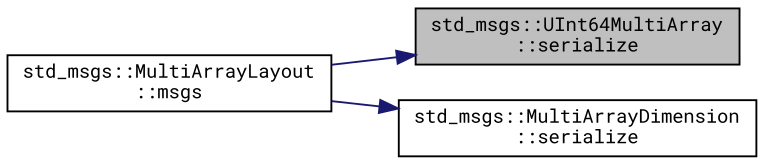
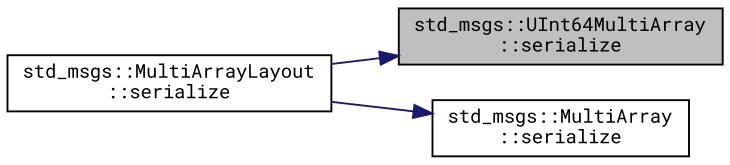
node "std_msgs::MultiArrayLayout ::msgs": label "std_msgs::MultiArrayLayout ::msgs" -> "std_msgs::MultiArrayLayout ::serialize"
node "std_msgs::MultiArrayDimension ::serialize": label "std_msgs::MultiArrayDimension ::serialize" -> "std_msgs::MultiArray ::serialize"
